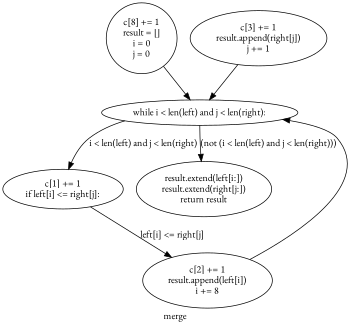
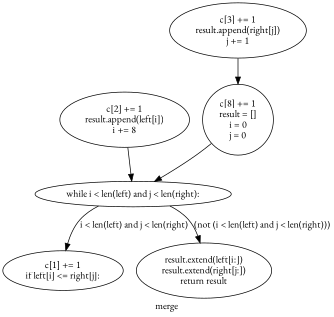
edge "c[3] += 1 result.append(right[j]) j += 1" -> "while i < len(left) and j < len(right):": now "c[3] += 1 result.append(right[j]) j += 1" -> "c[8] += 1 result = [] i = 0 j = 0"
edge "c[1] += 1 if left[i] <= right[j]:" -> "c[2] += 1 result.append(left[i]) i += 8": removed, label "left[i] <= right[j]"
